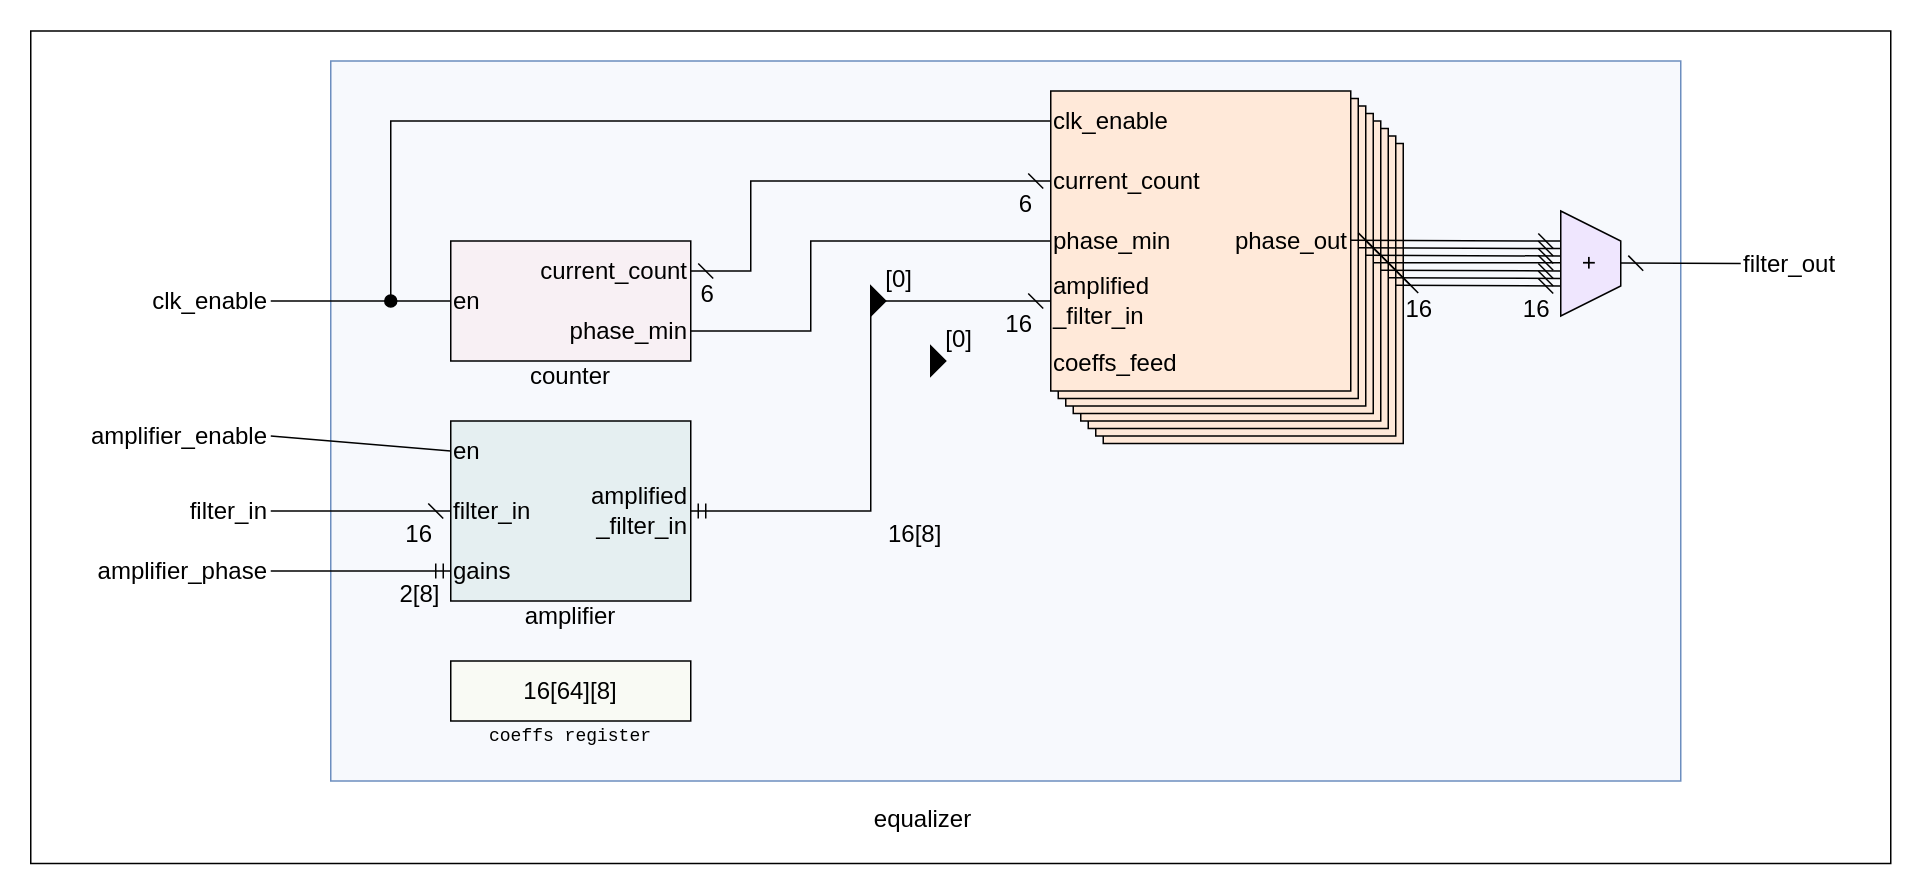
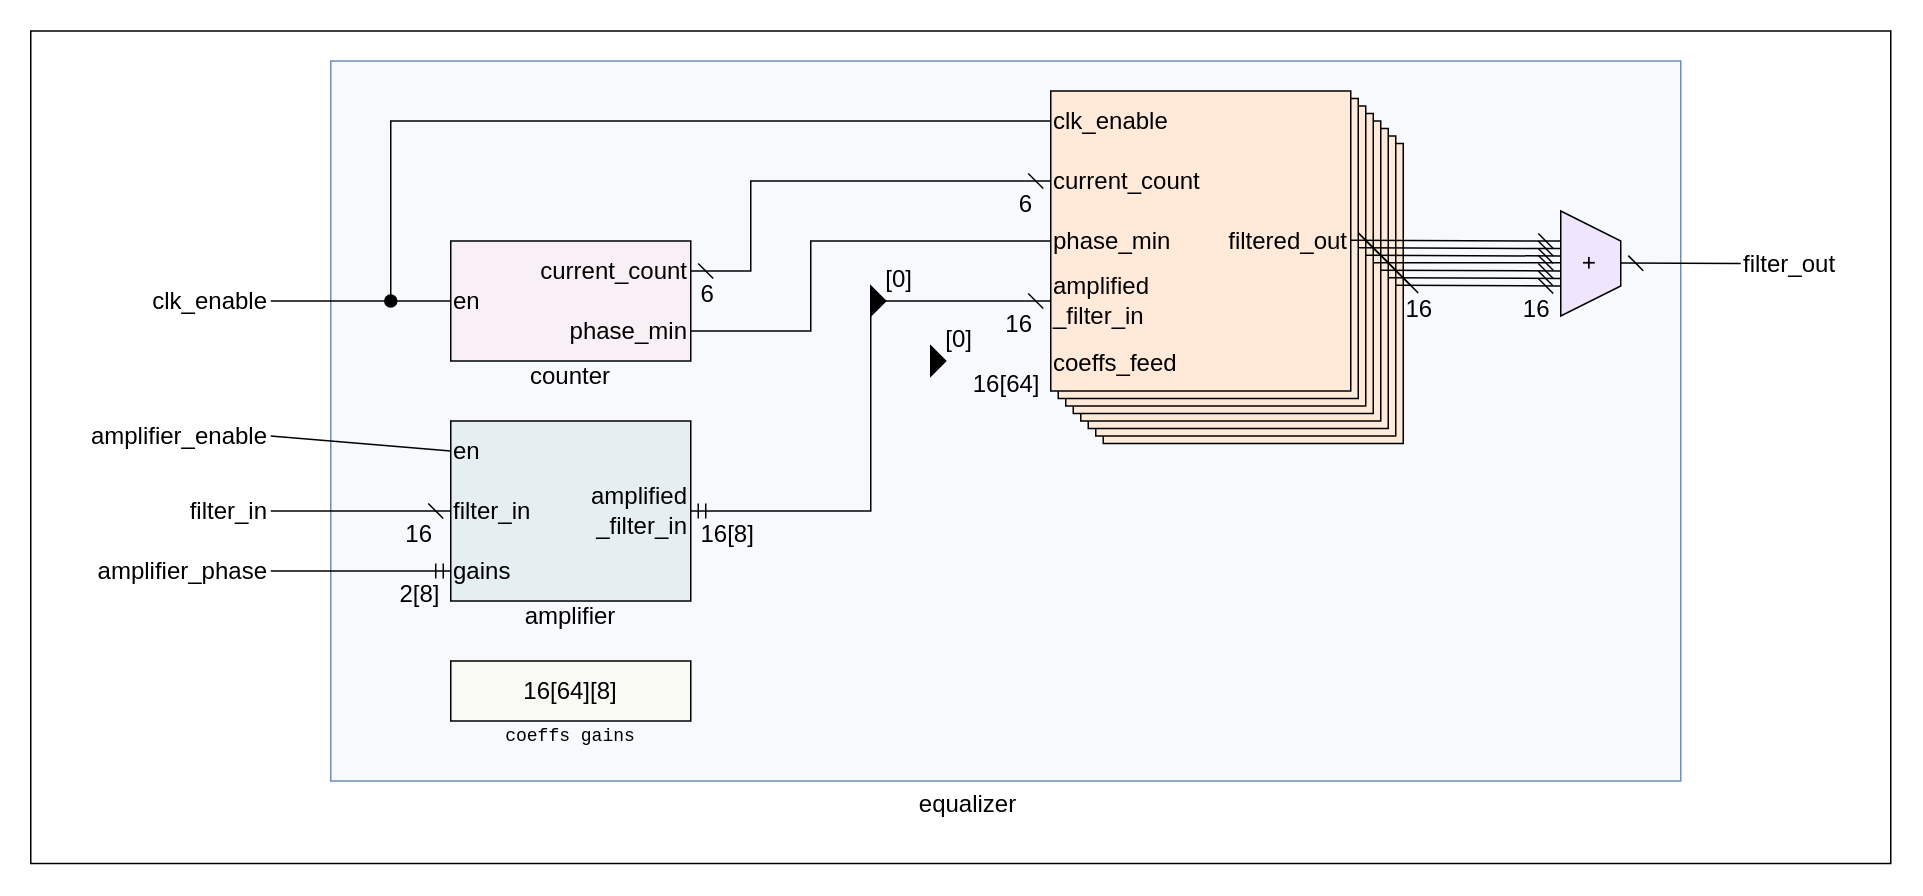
node "phase_out": label "phase_out" -> "filtered_out"
node "16[64]": added
node "16[8]": moved (931, 533) -> (743, 533)
node "coeffs register": label "coeffs register" -> "coeffs gains"
node "equalizer": moved (923, 818) -> (968, 803)
